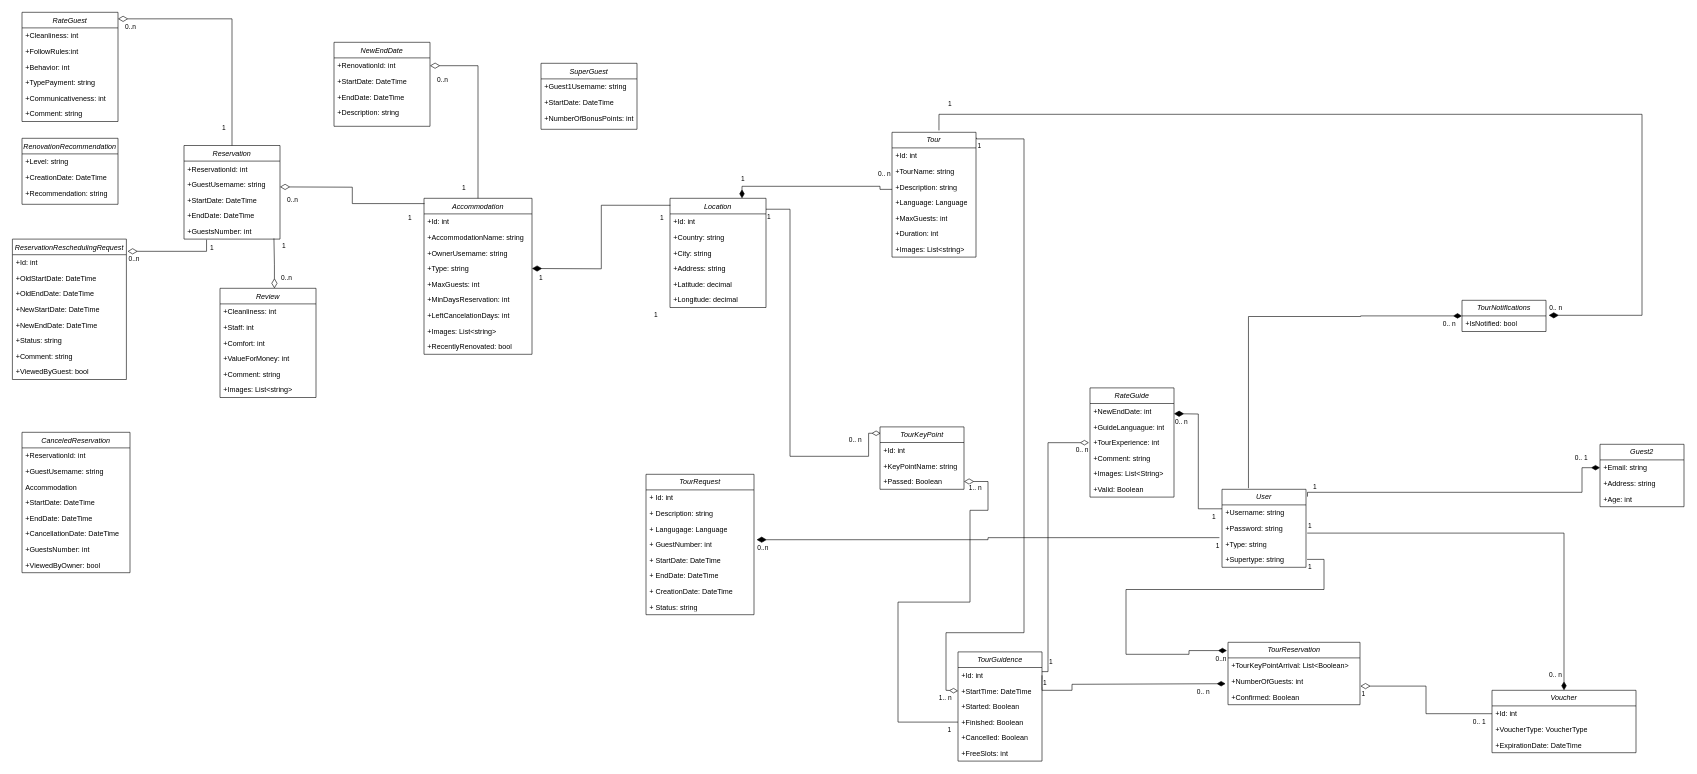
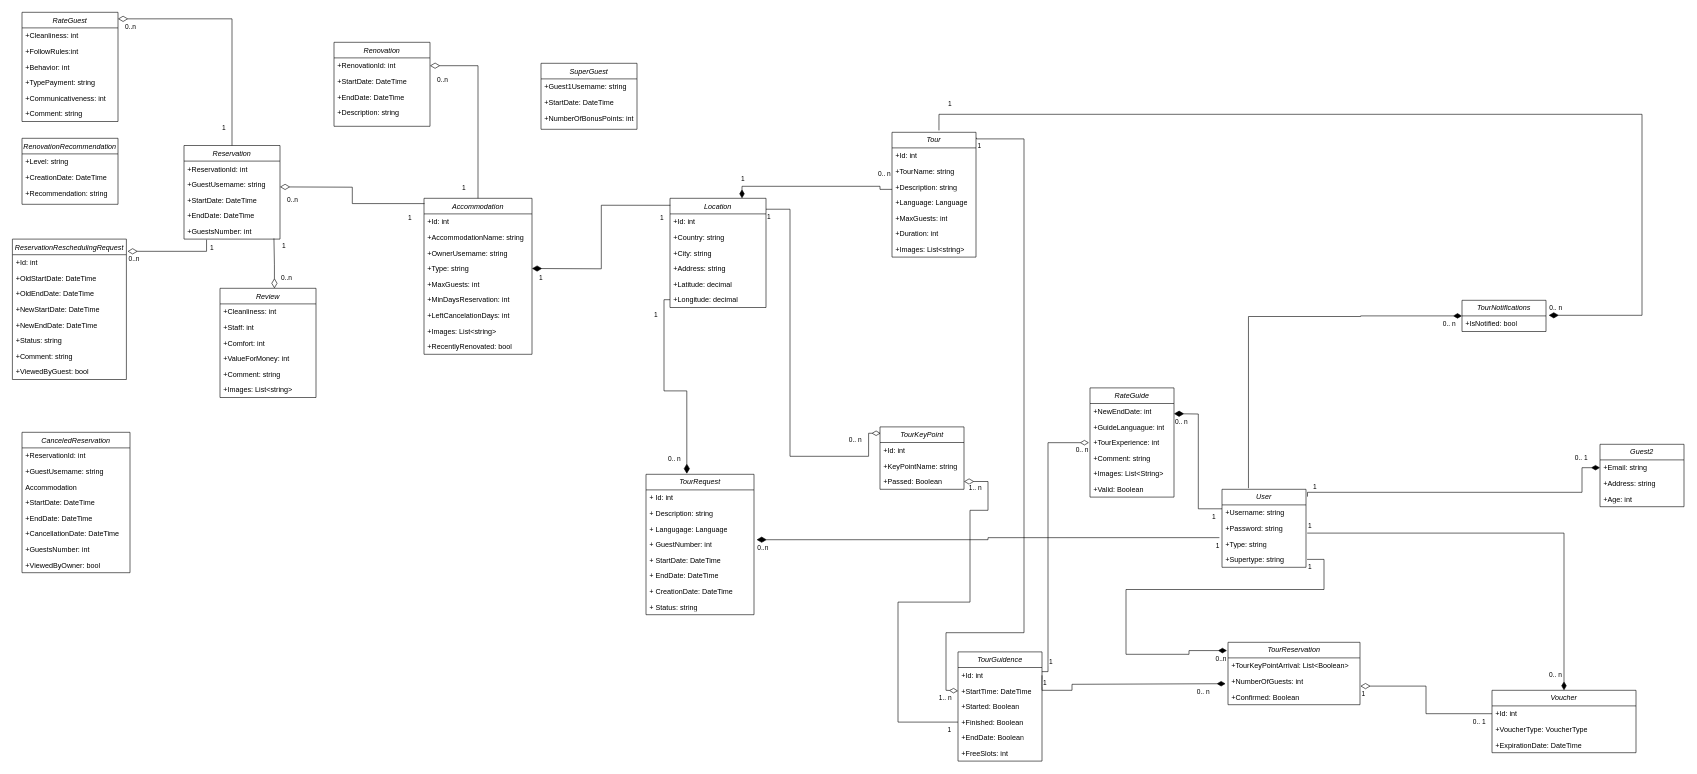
node "NewEndDate": label "NewEndDate" -> "Renovation"
edge "+Longitude: decimal" -> "TourRequest": added, label "0.. n"
node "+Cancelled: Boolean": label "+Cancelled: Boolean" -> "+EndDate: Boolean"
